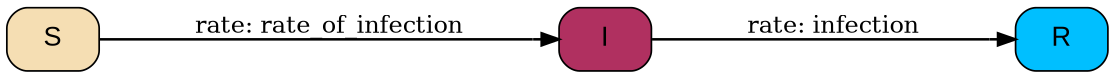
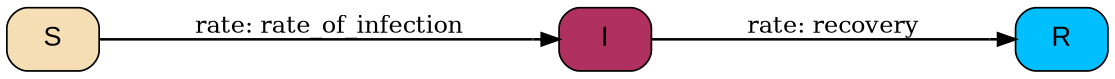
edge "I" -- "R": label "rate: infection" -> "rate: recovery"
